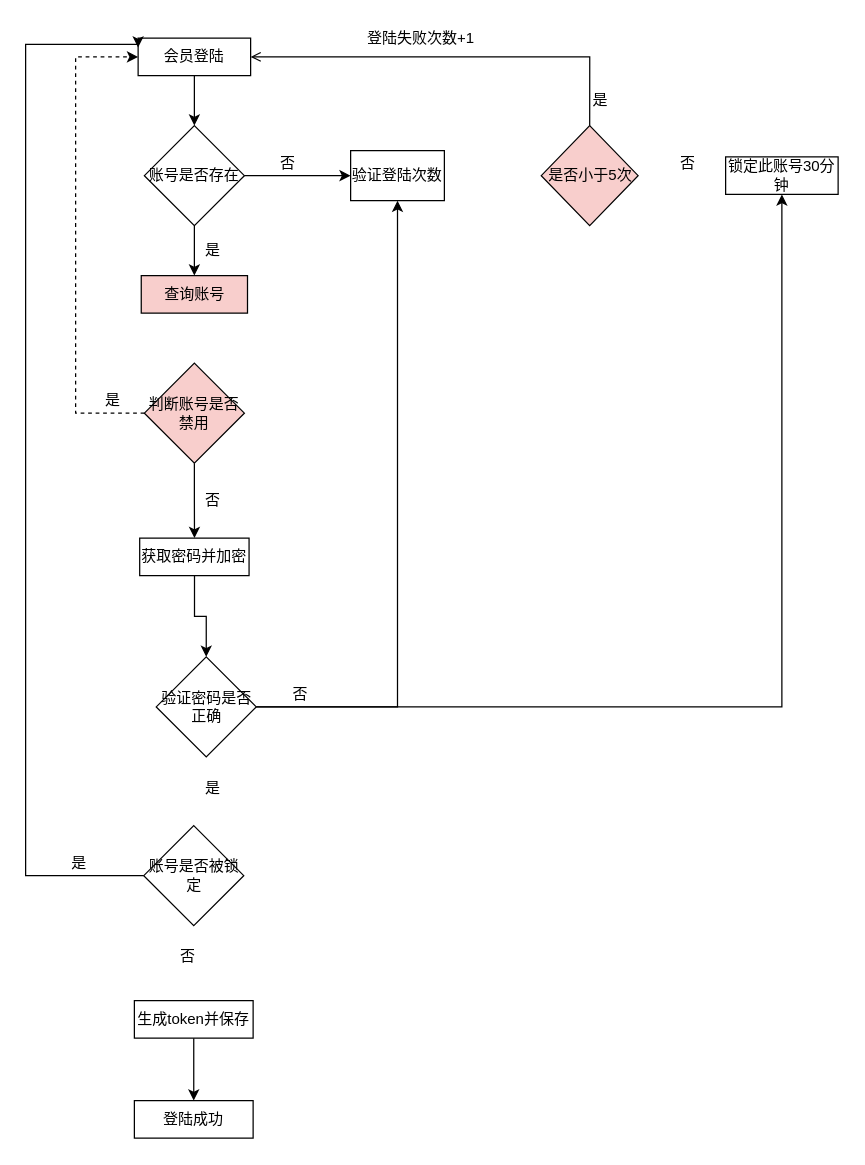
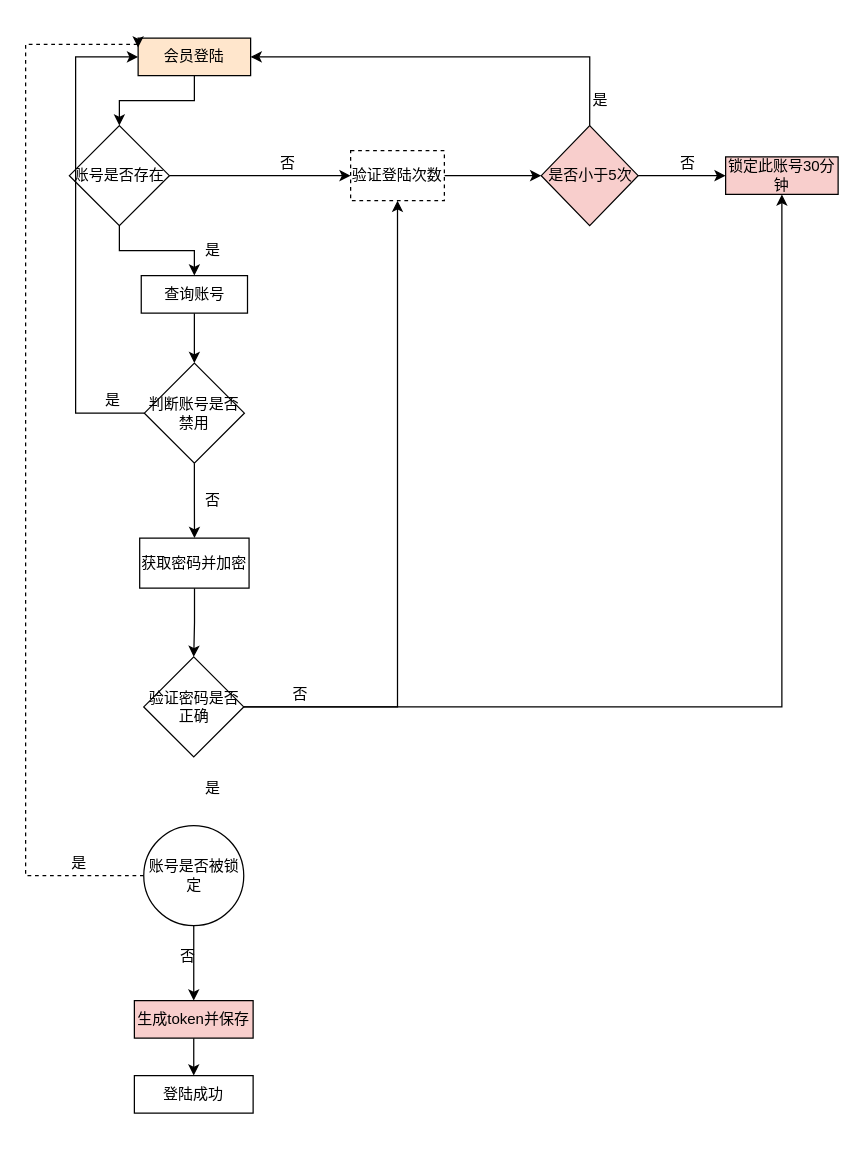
node "登陆失败次数+1": removed
node "会员登陆": fillcolor #ffffff -> #ffe6cc
edge "是否小于5次" -> "会员登陆": arrowhead open -> classic
node "账号是否存在": moved (194, 176) -> (119, 176)
node "验证登陆次数": style solid -> dashed
edge "验证登陆次数" -> "是否小于5次": added
edge "是否小于5次" -> "锁定此账号30分钟": added
node "锁定此账号30分钟": fillcolor #ffffff -> #f8cecc
edge "判断账号是否禁用" -> "会员登陆": style dashed -> solid
node "查询账号": fillcolor #f8cecc -> #ffffff
edge "查询账号" -> "判断账号是否禁用": added
node "判断账号是否禁用": fillcolor #f8cecc -> #ffffff
edge "账号是否被锁定" -> "会员登陆": style solid -> dashed
node "获取密码并加密": size 109x38 -> 109x50
node "验证密码是否正确": moved (206, 707) -> (194, 707)
node "账号是否被锁定": shape diamond -> ellipse
edge "账号是否被锁定" -> "生成token并保存": added
node "生成token并保存": fillcolor #ffffff -> #f8cecc
node "登陆成功": moved (194, 1119) -> (194, 1094)
